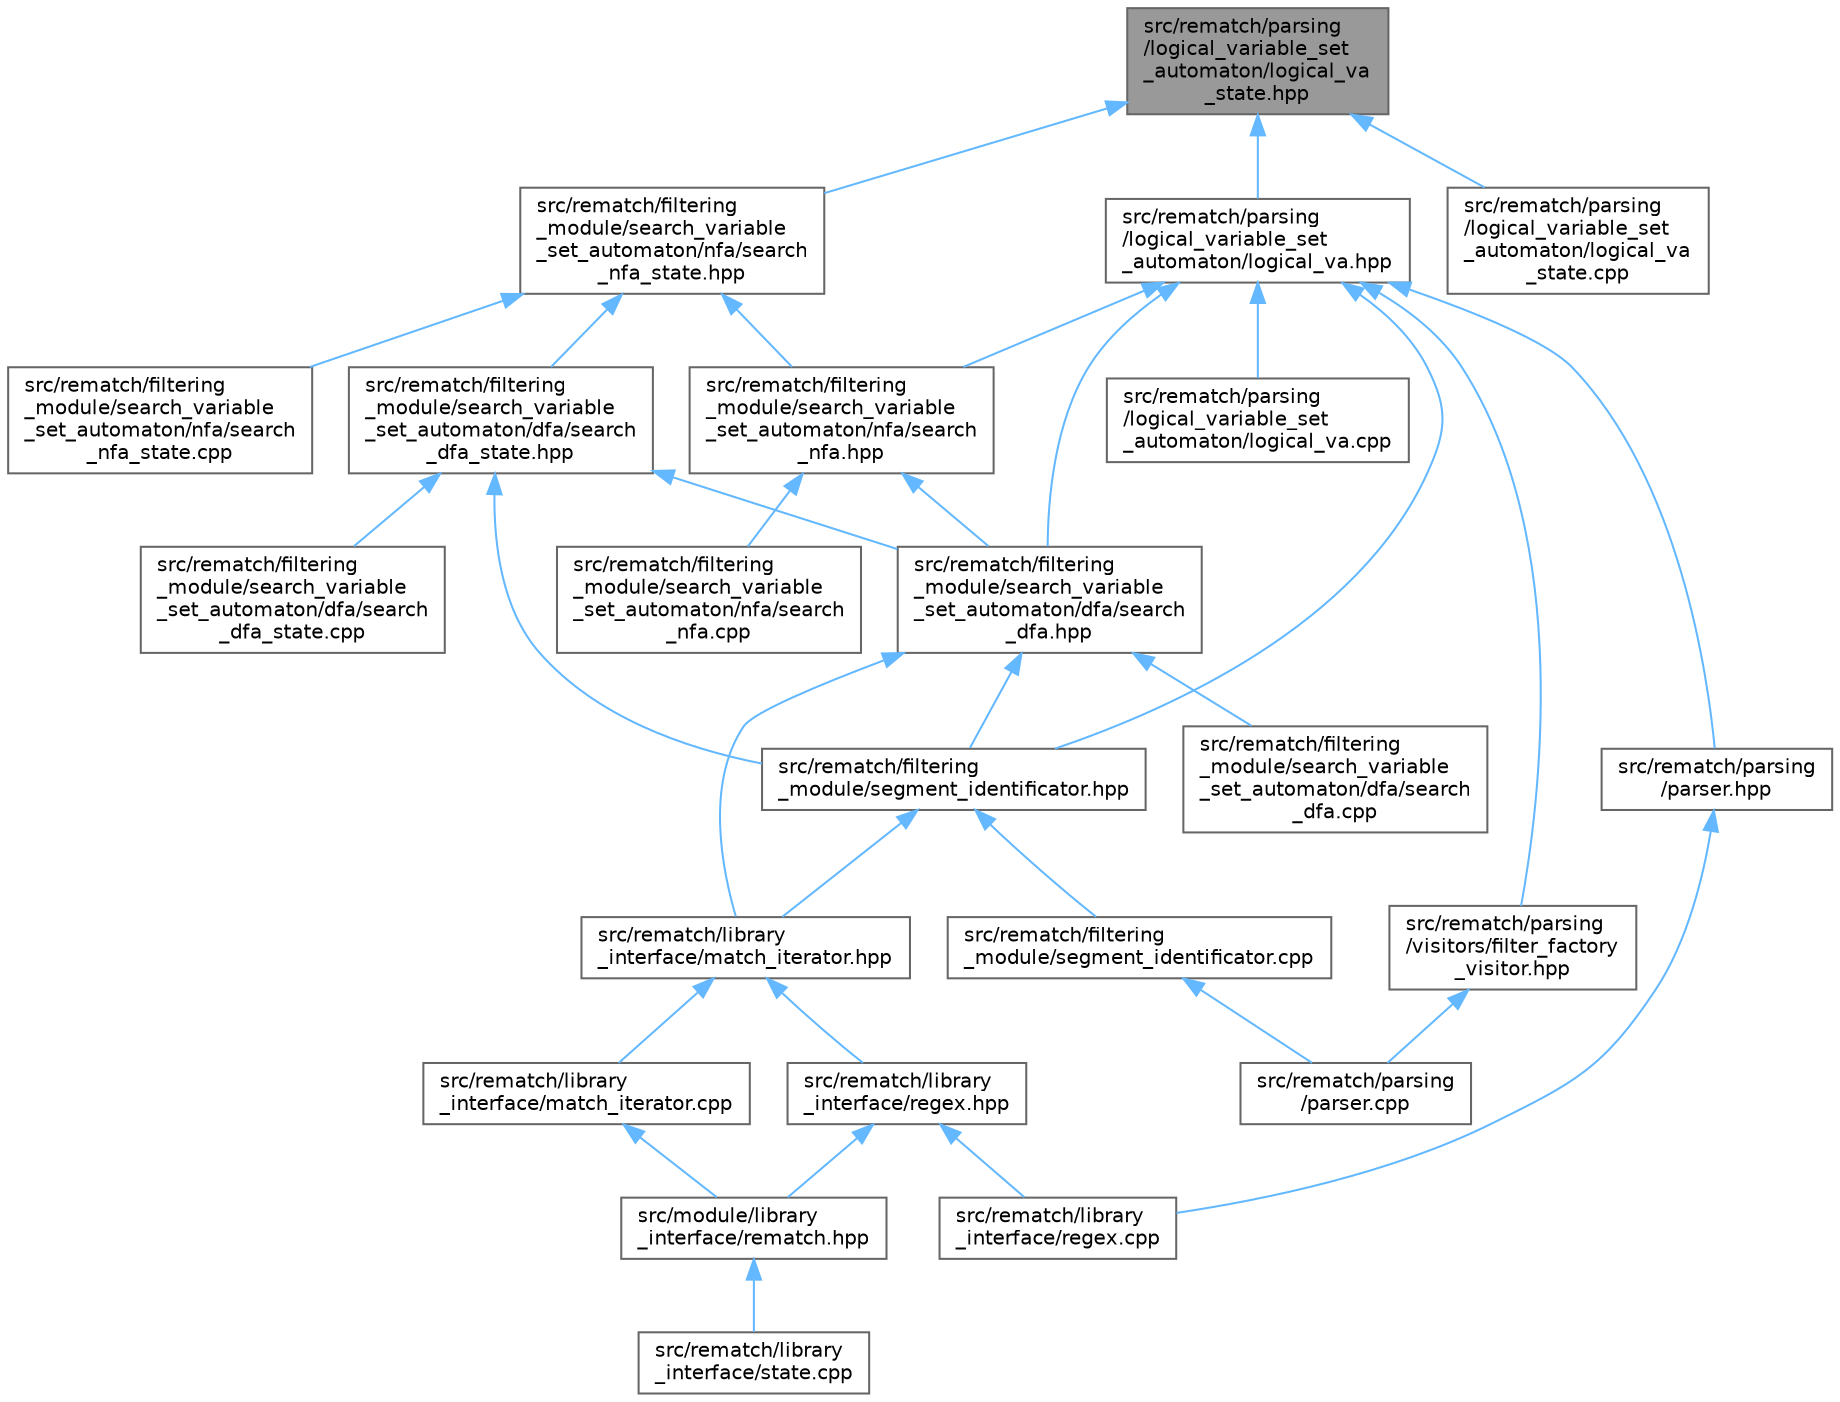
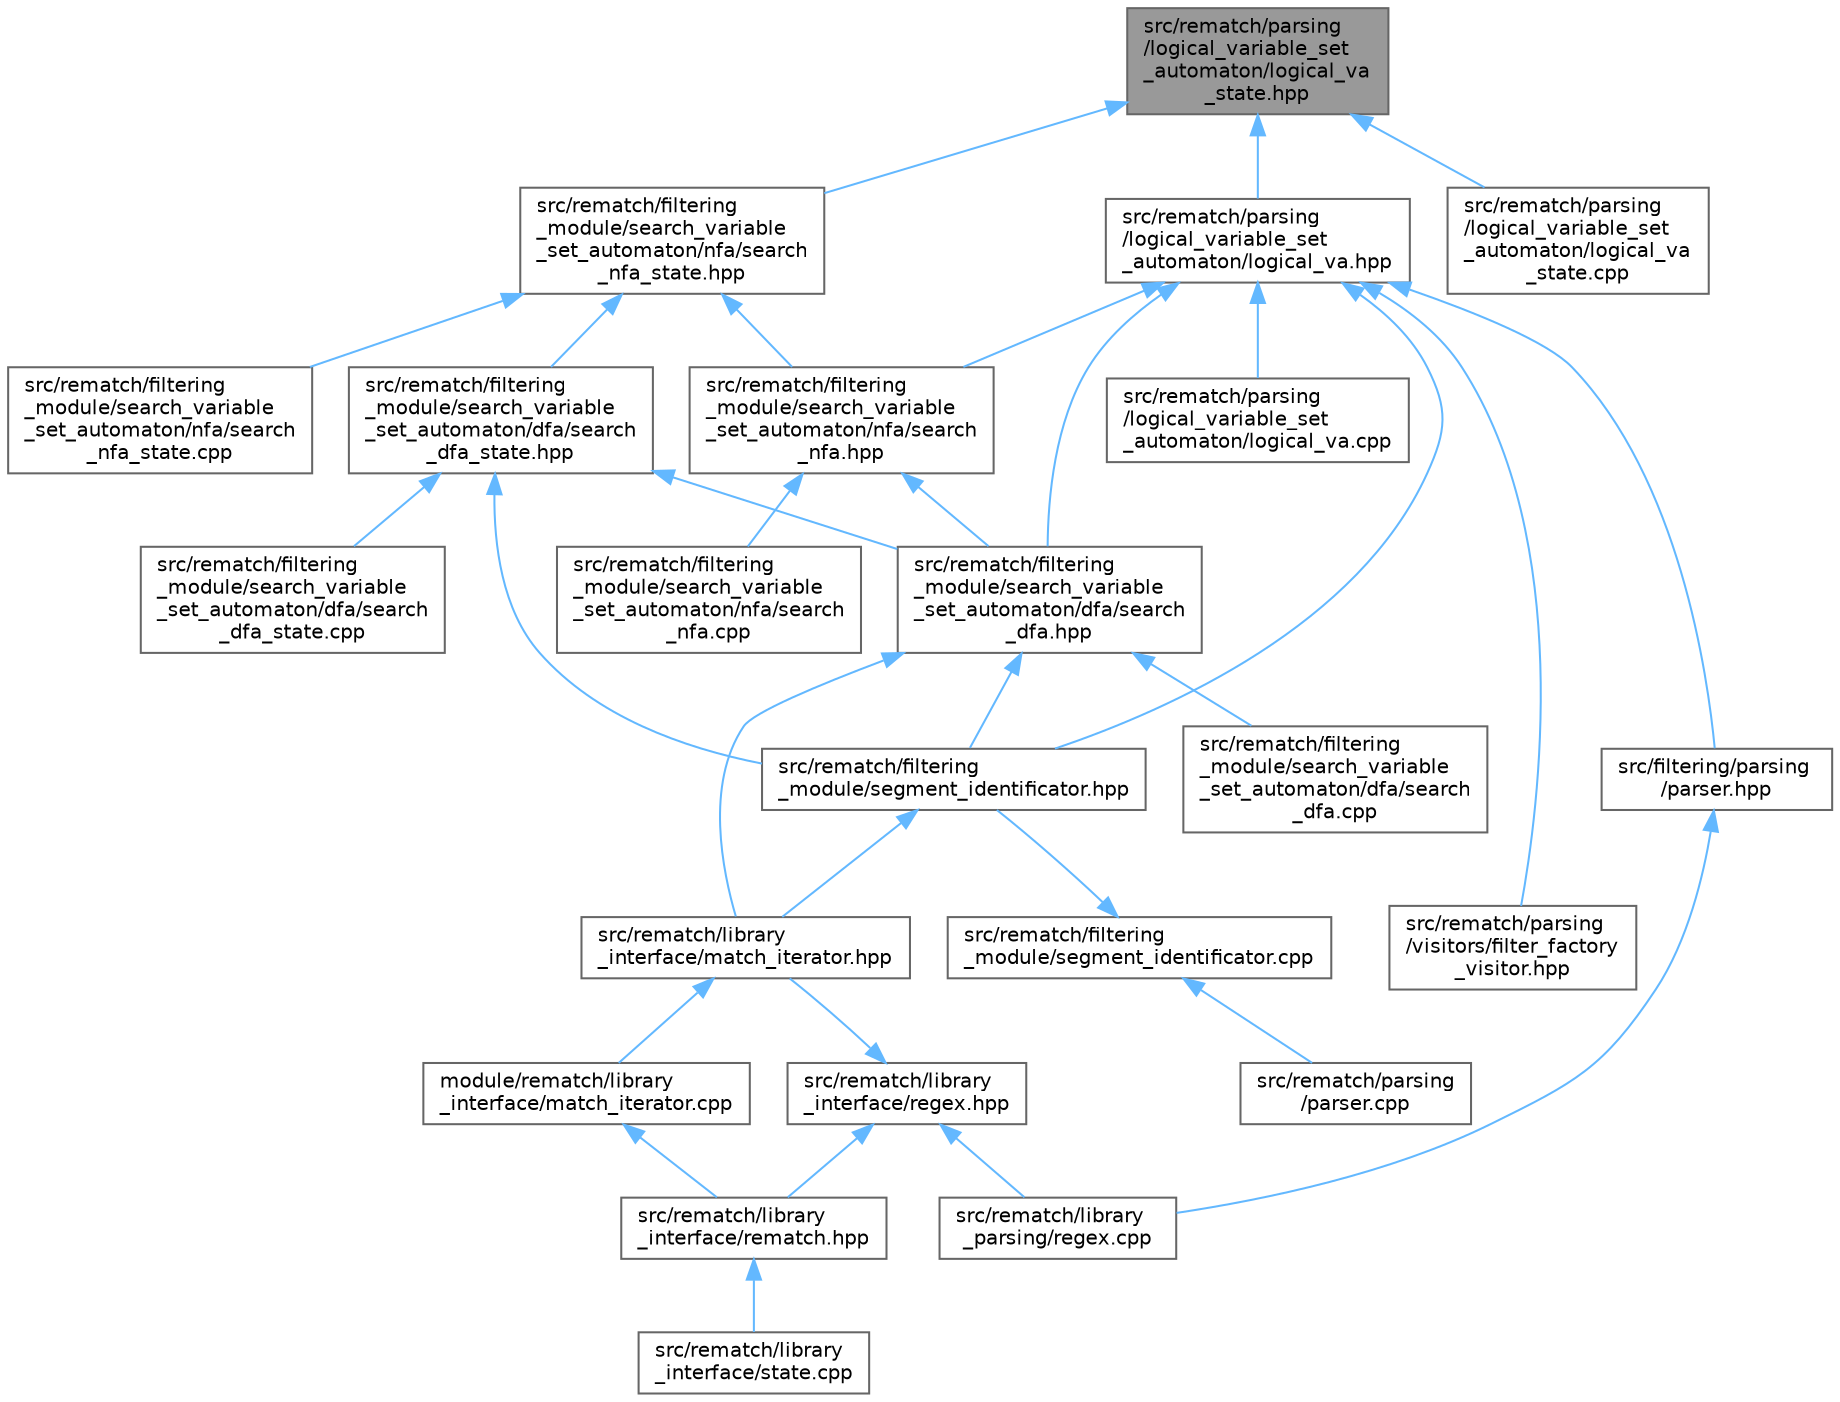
node "src/rematch/parsing /parser.hpp": label "src/rematch/parsing /parser.hpp" -> "src/filtering/parsing /parser.hpp"
edge "src/rematch/filtering _module/segment_identificator.cpp" -> "src/rematch/filtering _module/segment_identificator.hpp": reversed
edge "src/rematch/library _interface/regex.hpp" -> "src/rematch/library _interface/match_iterator.hpp": reversed
edge "src/rematch/parsing /parser.cpp" -> "src/rematch/parsing /visitors/filter_factory _visitor.hpp": removed
node "src/rematch/library _interface/match_iterator.cpp": label "src/rematch/library _interface/match_iterator.cpp" -> "module/rematch/library _interface/match_iterator.cpp"
node "src/module/library _interface/rematch.hpp": label "src/module/library _interface/rematch.hpp" -> "src/rematch/library _interface/rematch.hpp"
node "src/rematch/library _interface/regex.cpp": label "src/rematch/library _interface/regex.cpp" -> "src/rematch/library _parsing/regex.cpp"
